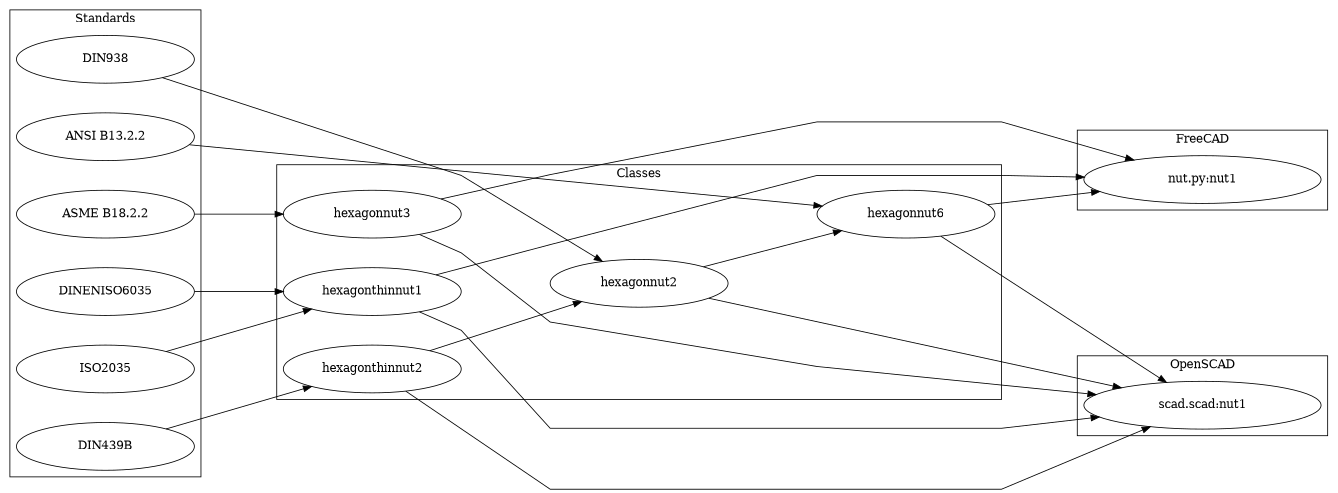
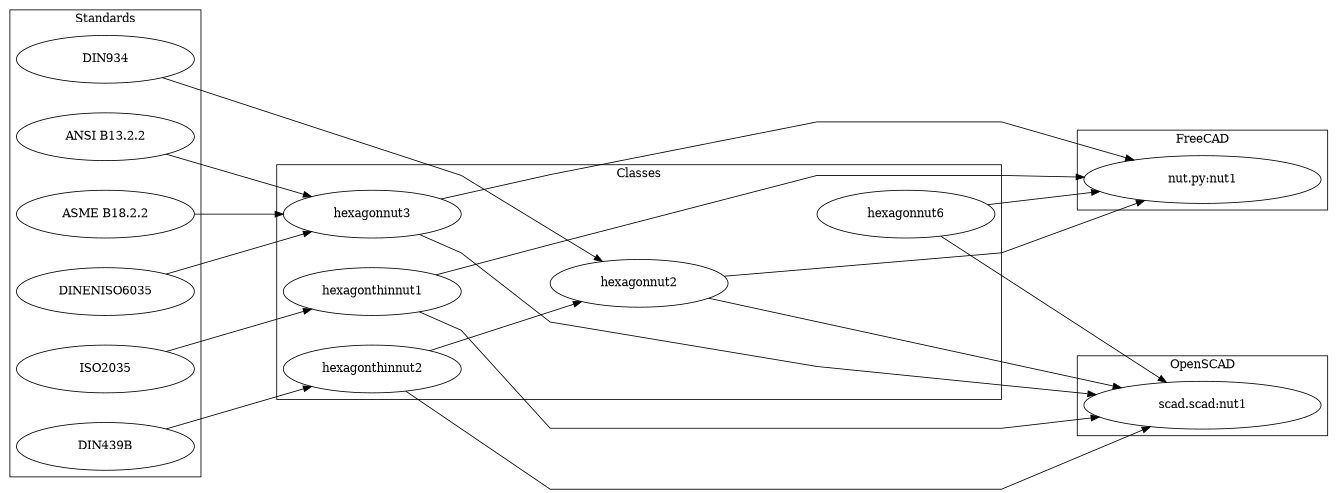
node "DIN938": label "DIN938" -> "DIN934"
edge "ANSI B13.2.2" -> "hexagonnut6": now "ANSI B13.2.2" -> "hexagonnut3"
edge "hexagonnut2" -> "hexagonnut6": now "hexagonnut2" -> "nut.py:nut1"
edge "DINENISO6035" -> "hexagonthinnut1": now "DINENISO6035" -> "hexagonnut3"
